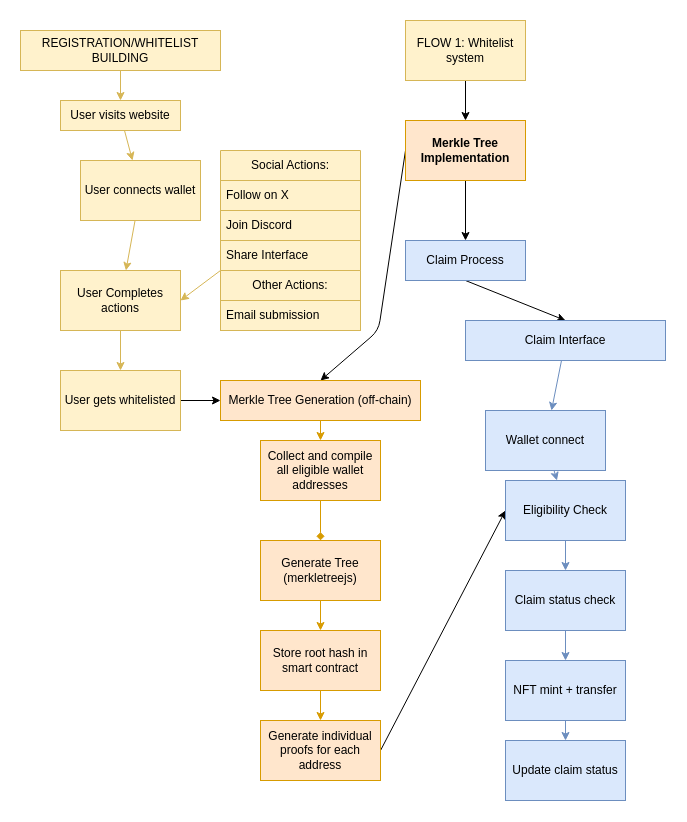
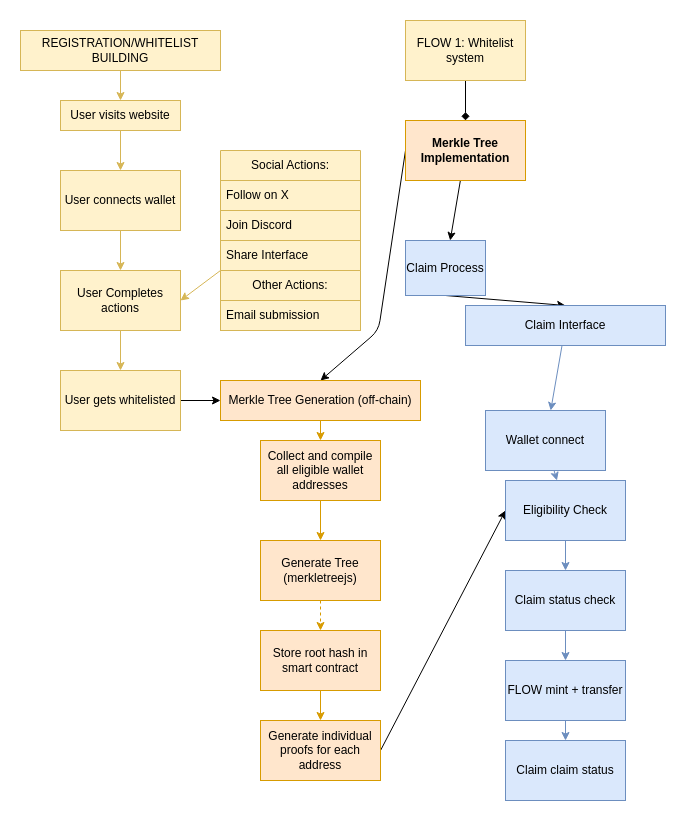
edge "FLOW 1: Whitelist system" -> "Merkle Tree Implementation": arrowhead classic -> diamond
node "User connects wallet": moved (141, 191) -> (121, 201)
node "Claim Process": size 120x40 -> 80x55
node "Claim Interface": moved (566, 341) -> (566, 326)
edge "Collect and compile all eligible wallet addresses" -> "Generate Tree (merkletreejs)": arrowhead diamond -> classic
edge "Generate Tree (merkletreejs)" -> "Store root hash in smart contract": style solid -> dashed
node "NFT mint + transfer": label "NFT mint + transfer" -> "FLOW mint + transfer"
node "Update claim status": label "Update claim status" -> "Claim claim status"
